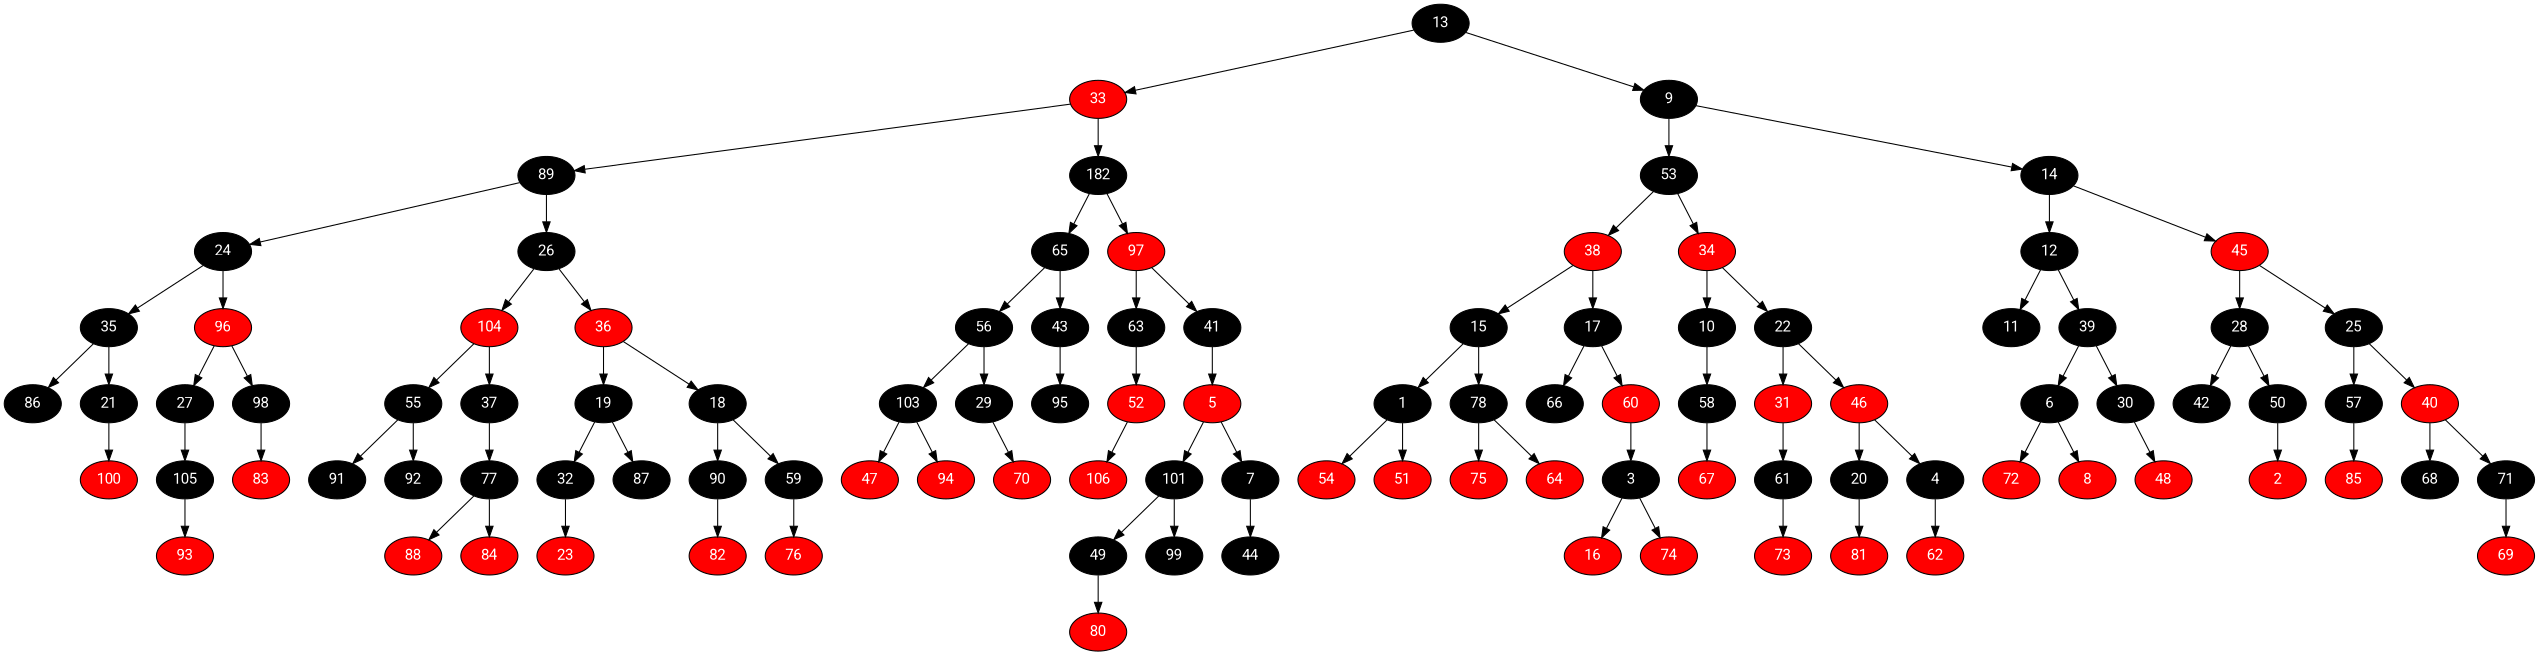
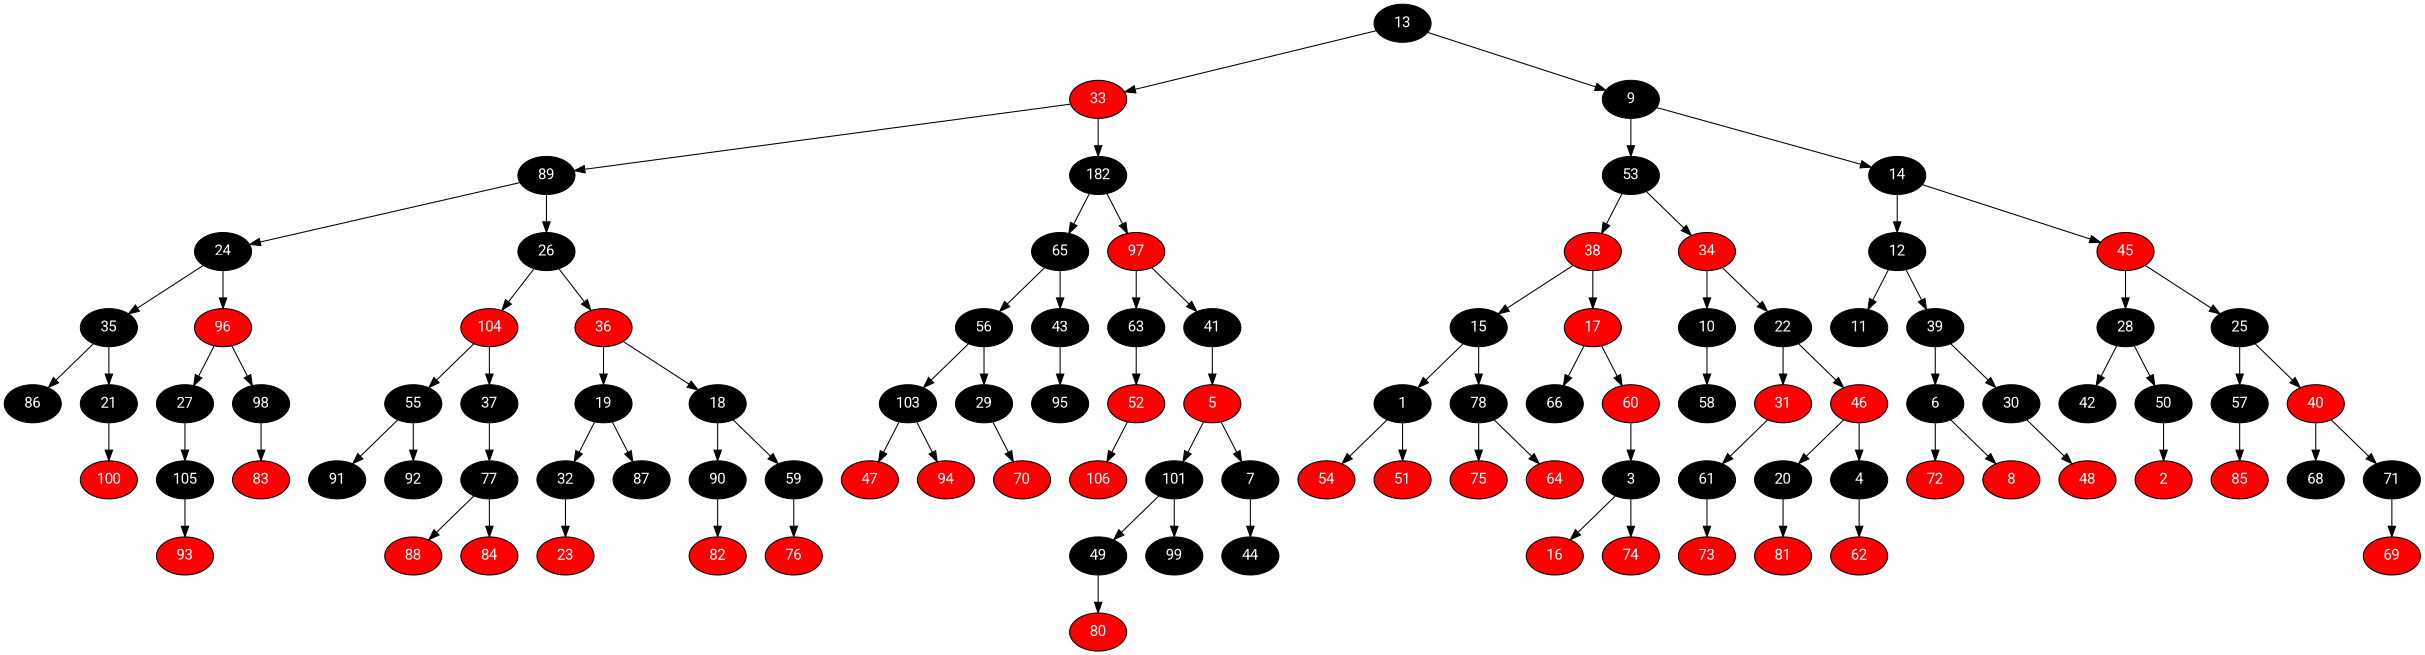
node "17": fillcolor black -> red
node "67": removed
